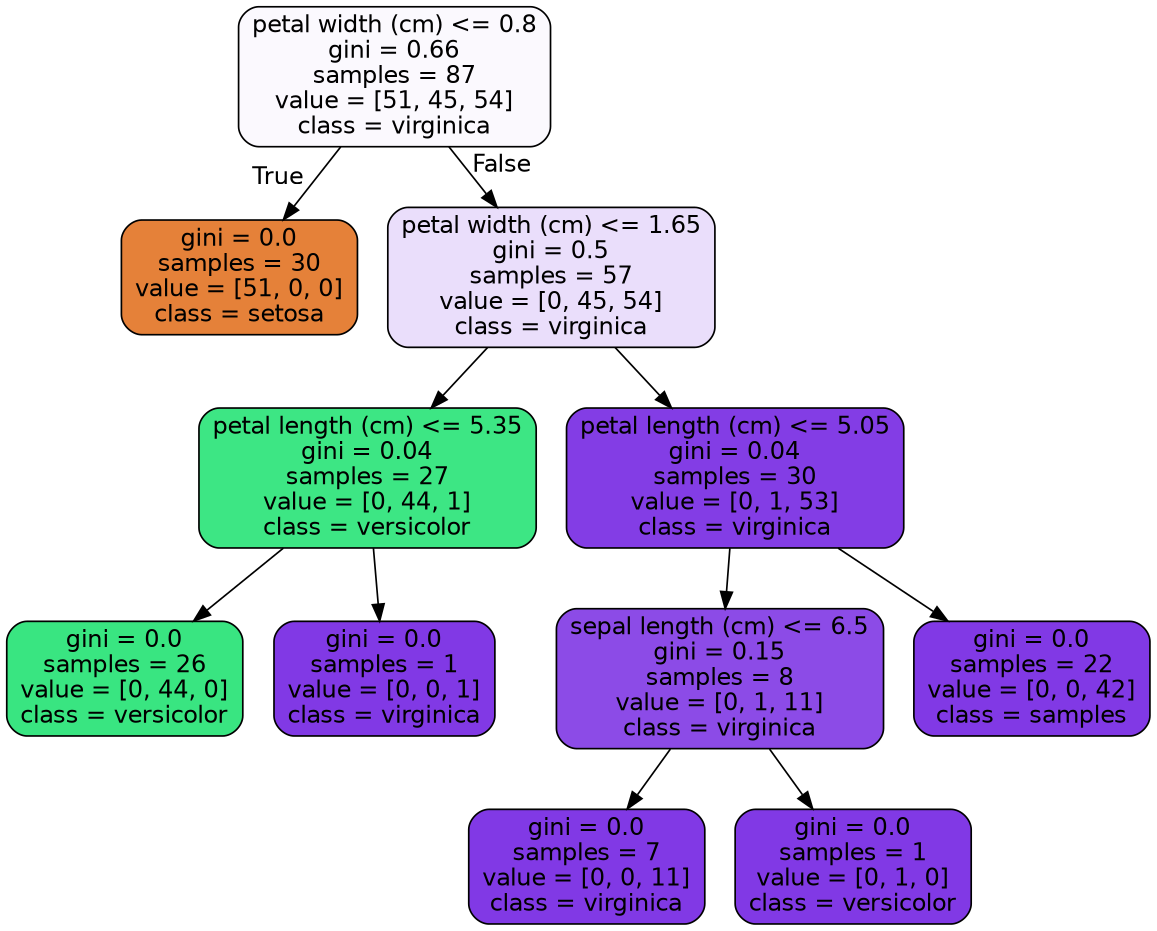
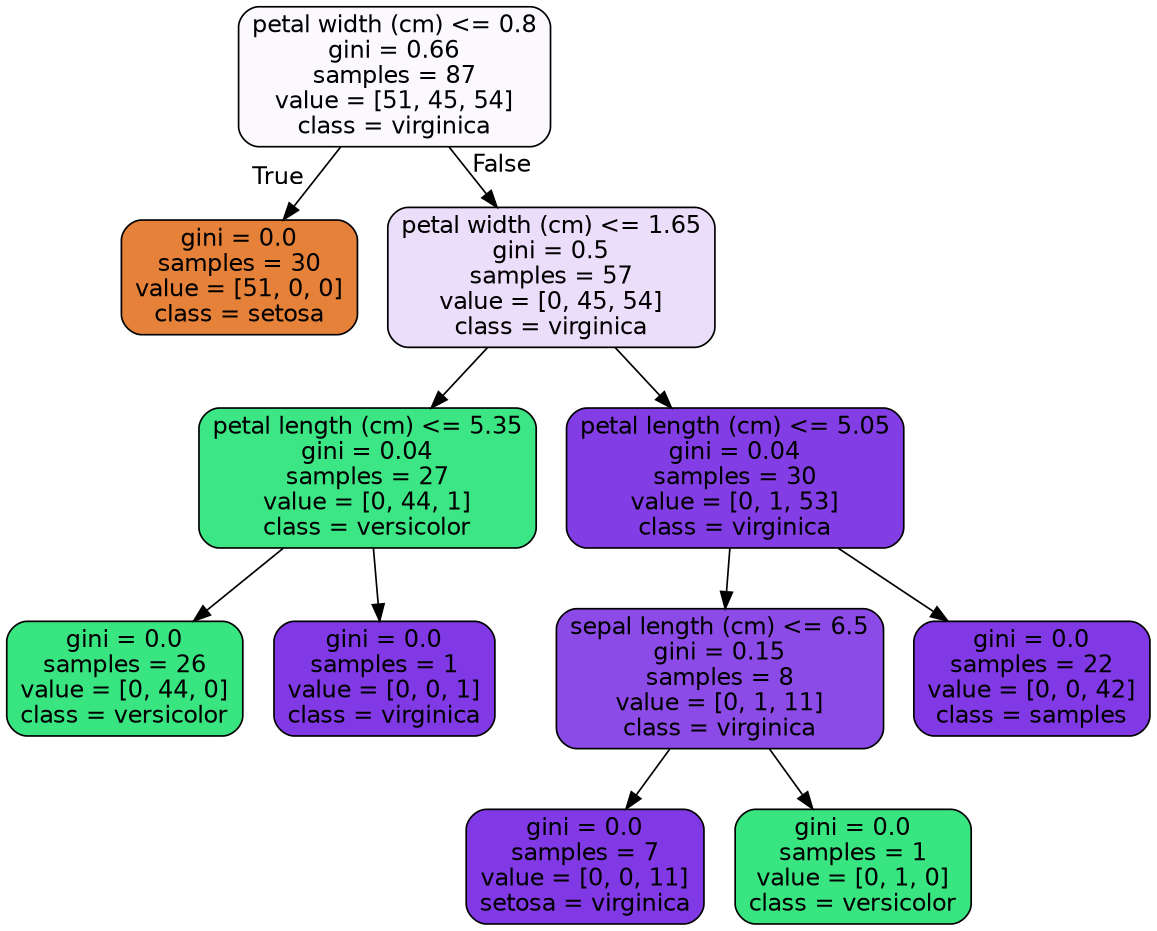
node "gini = 0.0 samples = 7 value = [0, 0, 11] class = virginica": label "gini = 0.0 samples = 7 value = [0, 0, 11] class = virginica" -> "gini = 0.0 samples = 7 value = [0, 0, 11] setosa = virginica"
node "gini = 0.0 samples = 1 value = [0, 1, 0] class = versicolor": fillcolor #8139e5 -> #39e581
